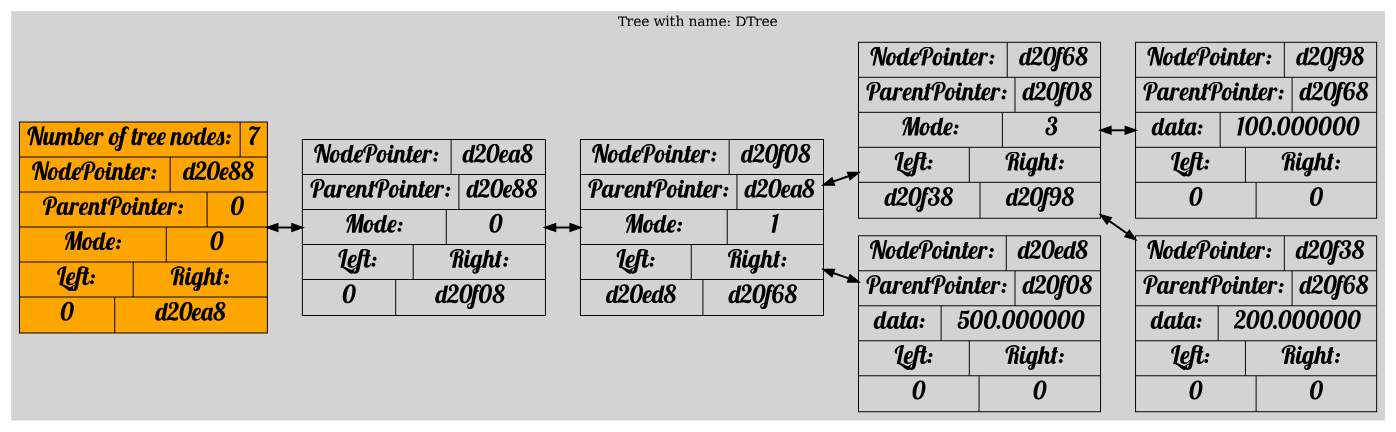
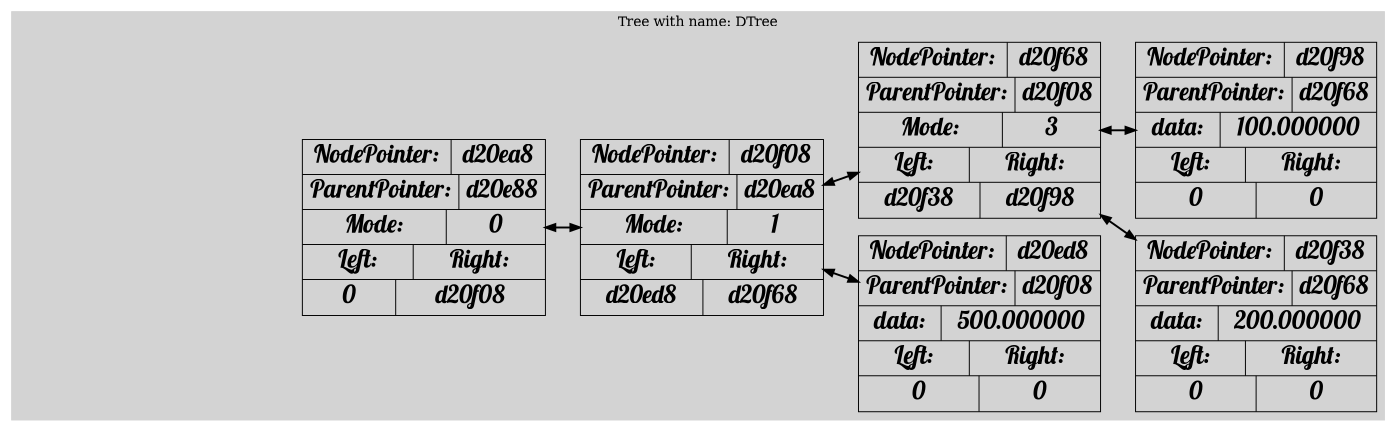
node "Number of tree nodes:": removed
